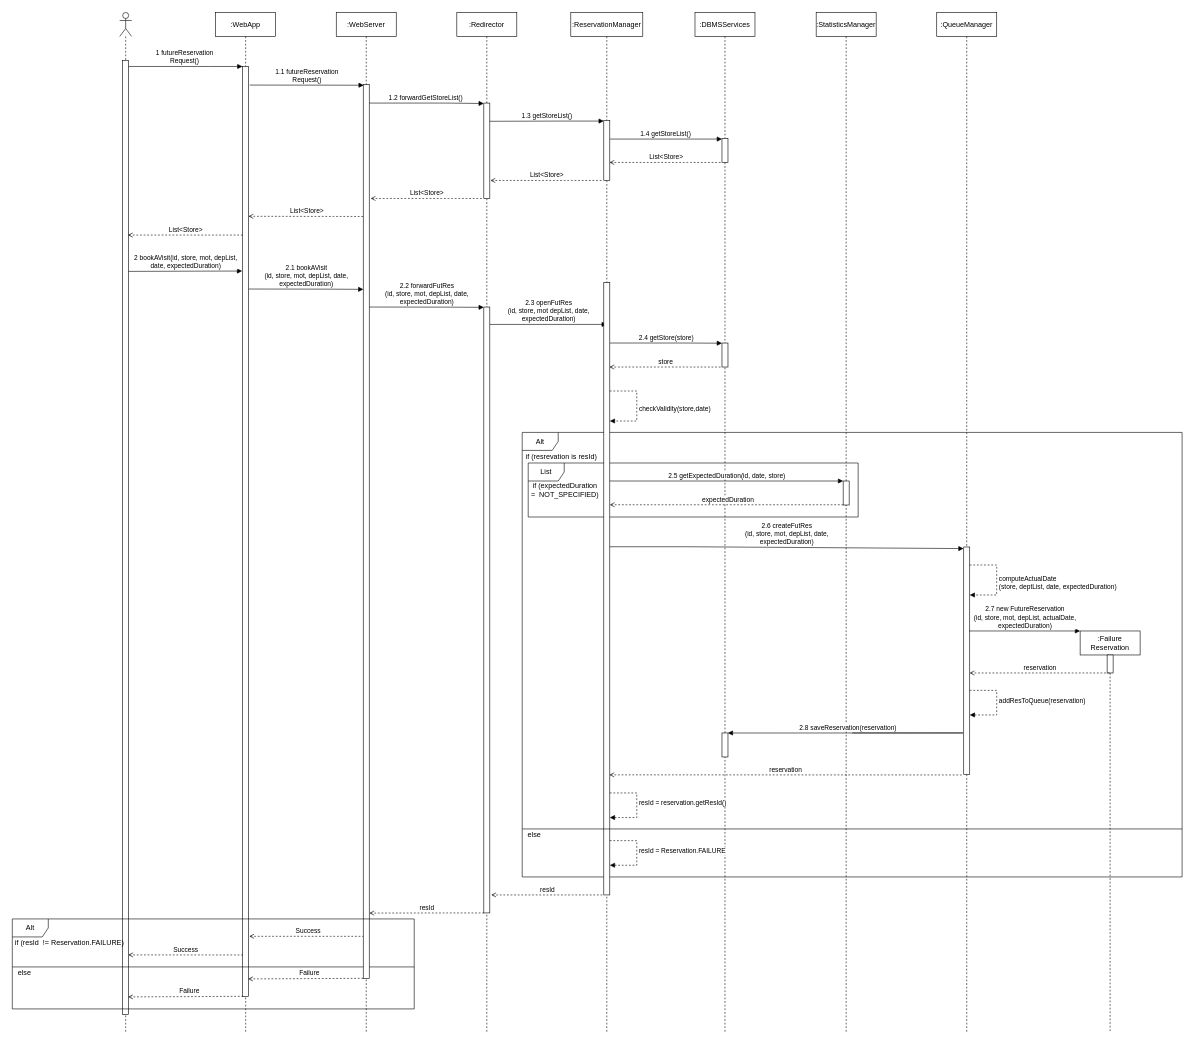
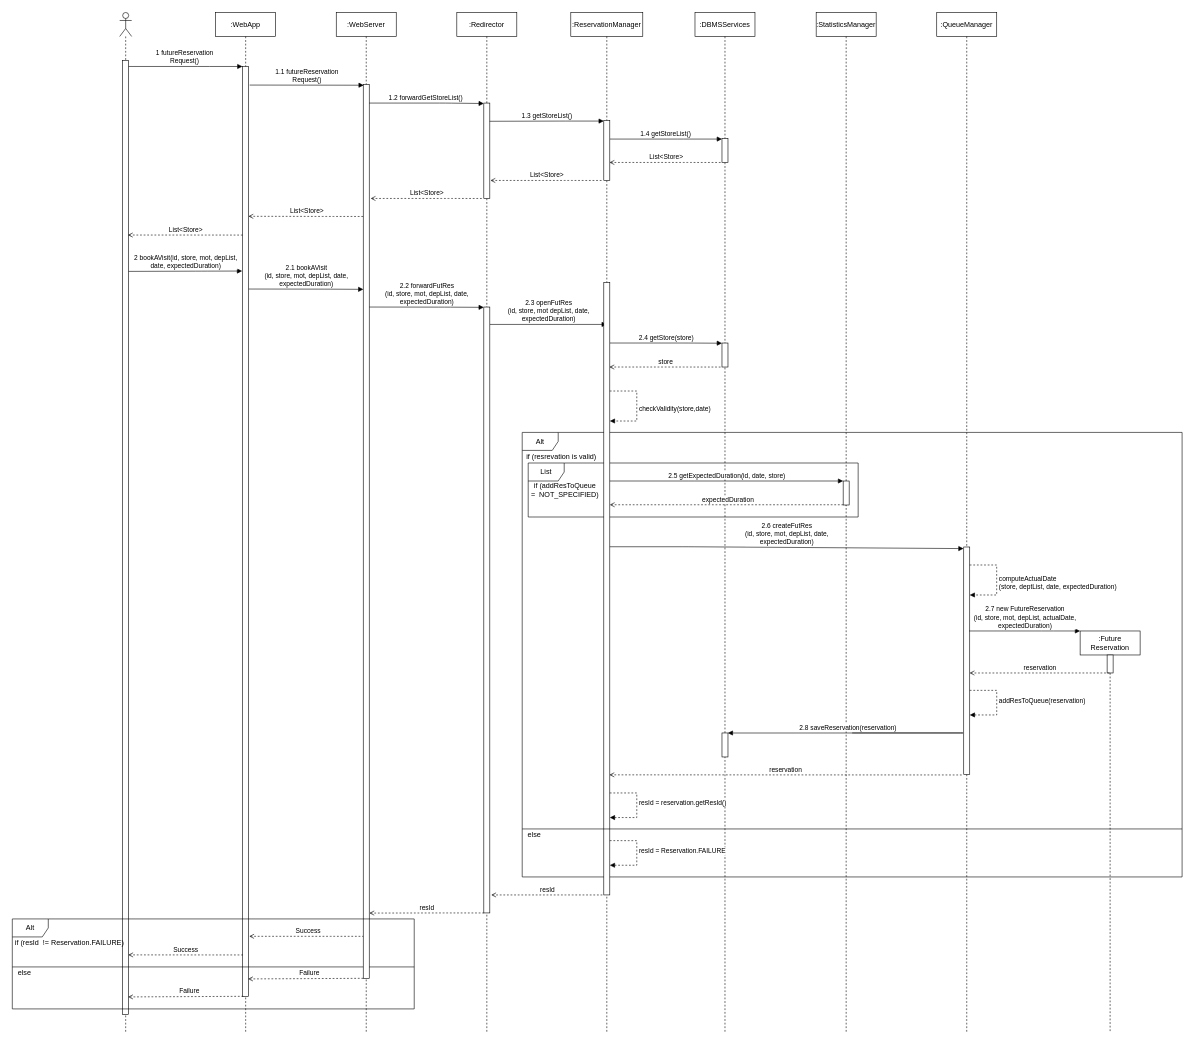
node "if (resrevation is resId)": label "if (resrevation is resId)" -> "if (resrevation is valid)"
node "if (expectedDuration = NOT_SPECIFIED)": label "if (expectedDuration = NOT_SPECIFIED)" -> "if (addResToQueue = NOT_SPECIFIED)"
node ":Failure Reservation": label ":Failure Reservation" -> ":Future Reservation"
